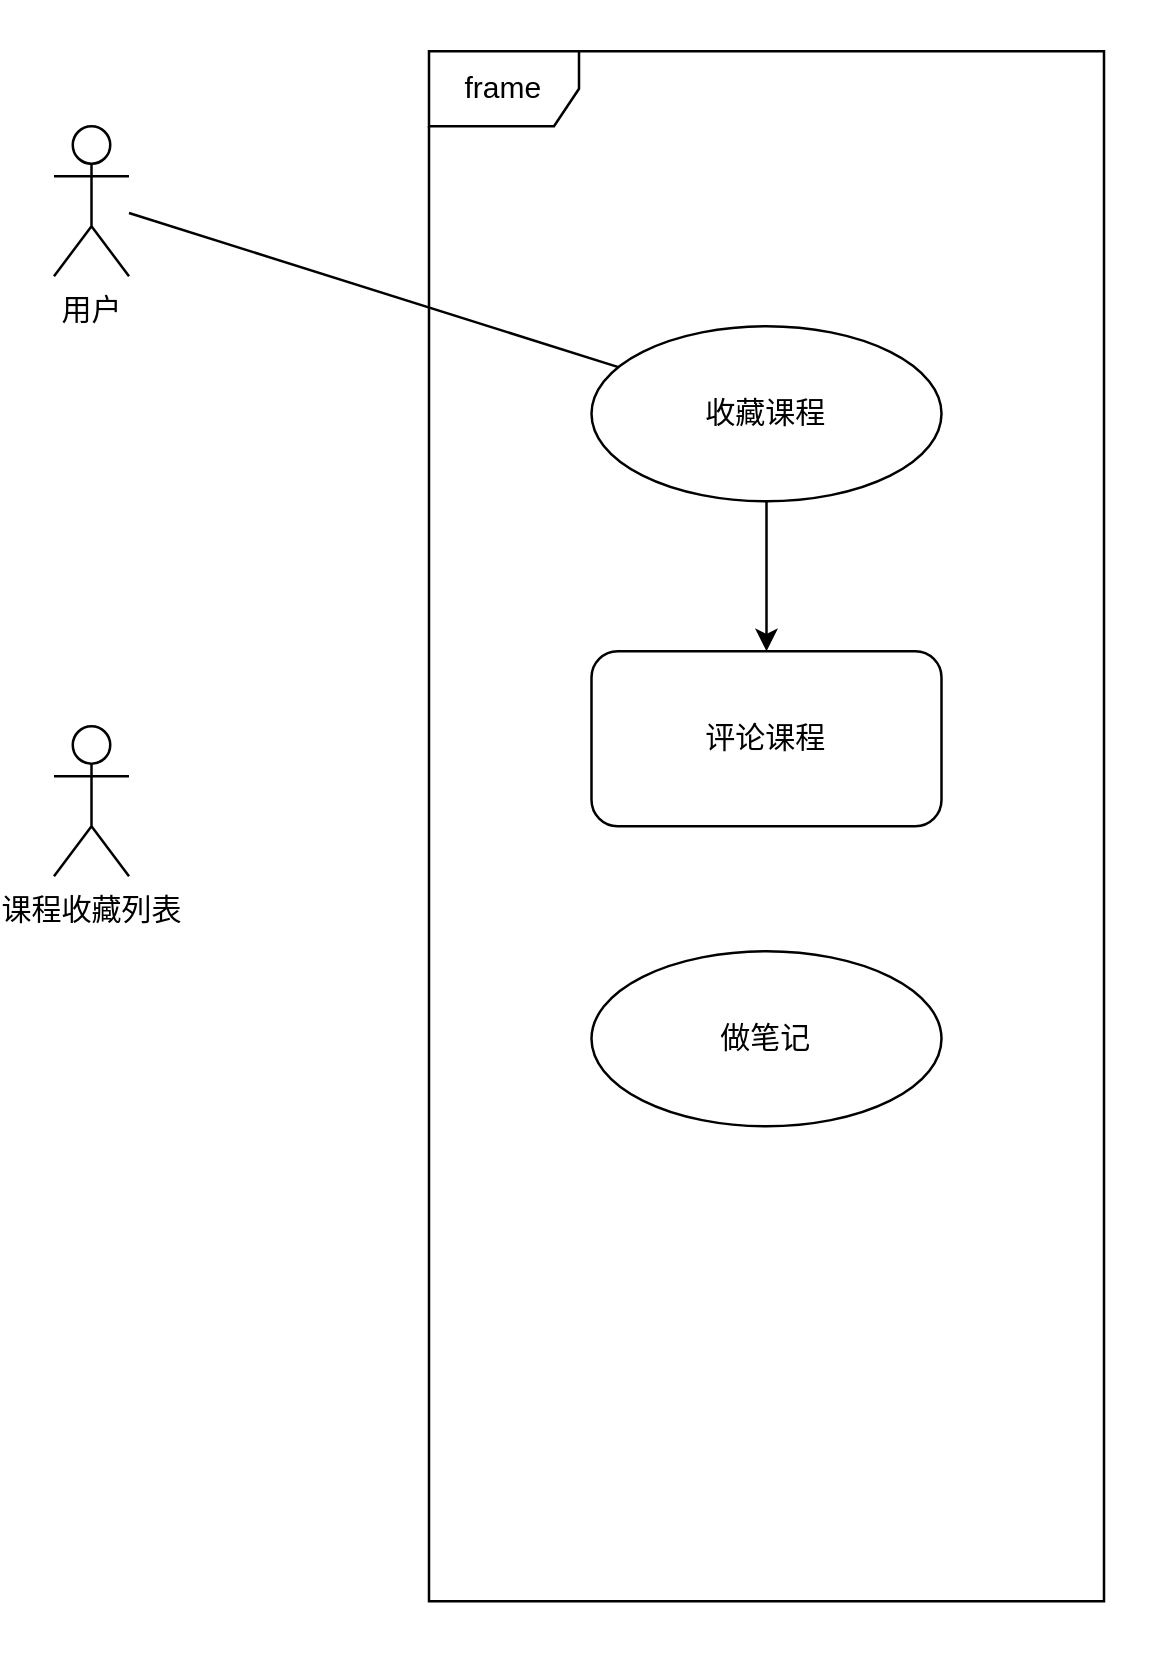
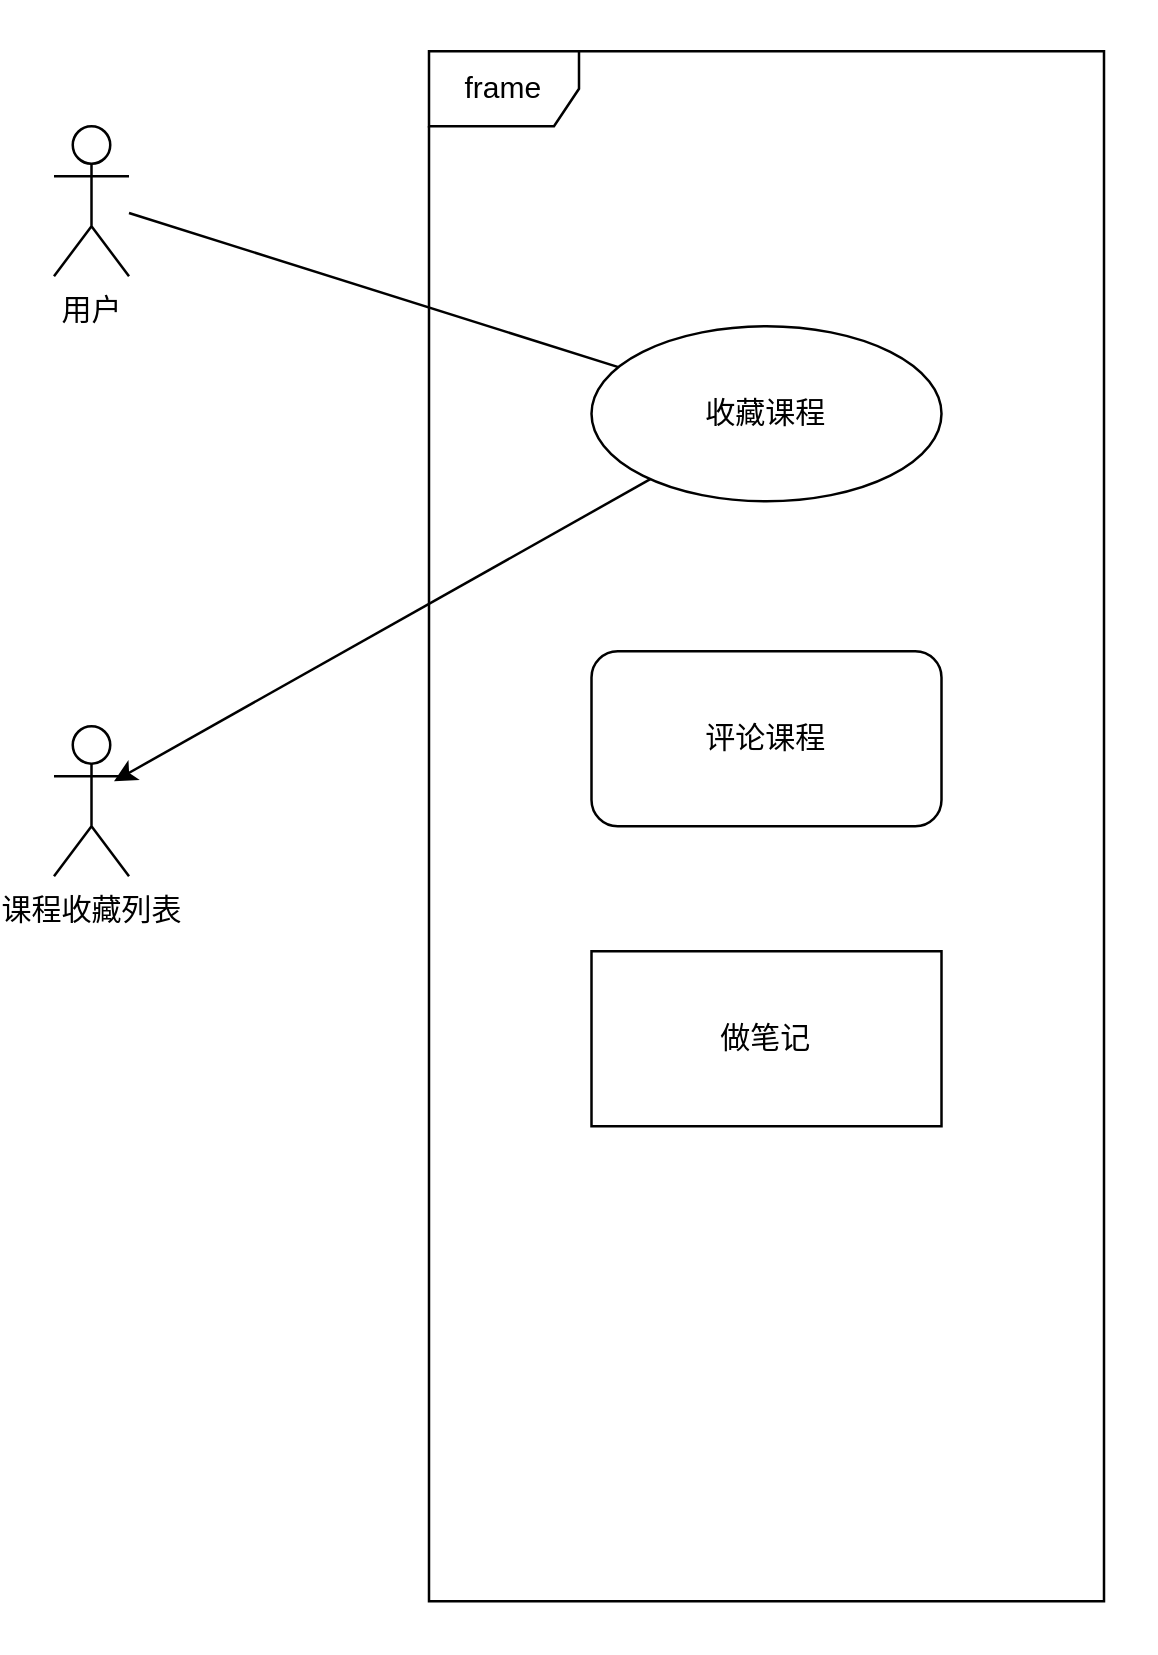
edge "收藏课程" -> "评论课程": now "收藏课程" -> "课程收藏列表"
node "做笔记": shape ellipse -> rectangle
